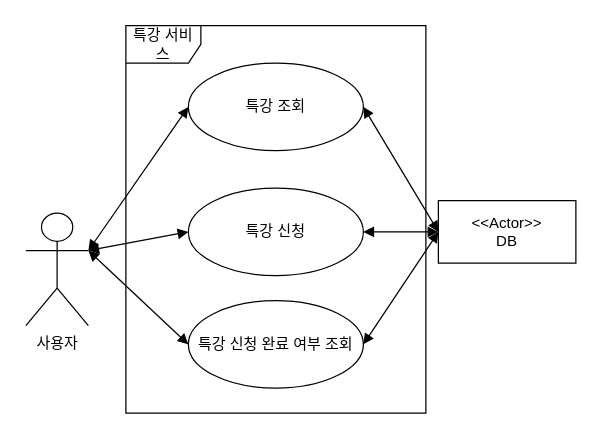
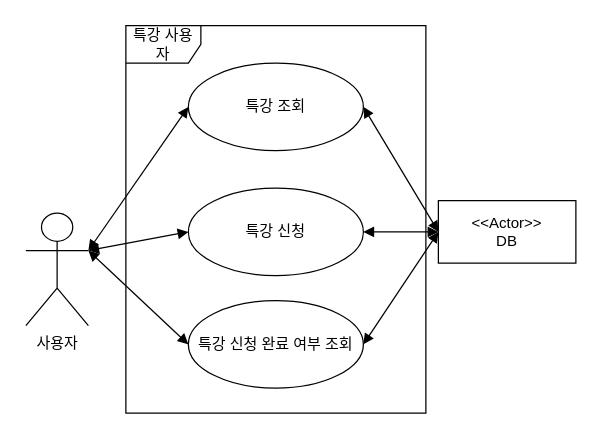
node "특강 서비스": label "특강 서비스" -> "특강 사용자"
